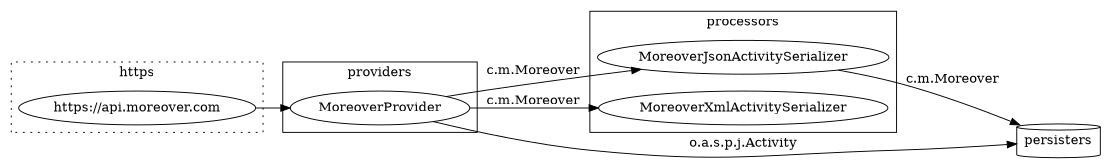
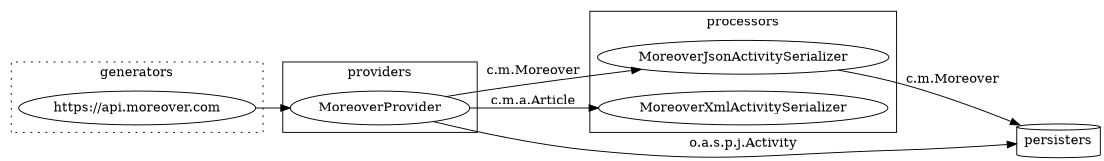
cluster "https": label "https" -> "generators"
edge "MoreoverProvider" -> "MoreoverXmlActivitySerializer": label "c.m.Moreover" -> "c.m.a.Article"
